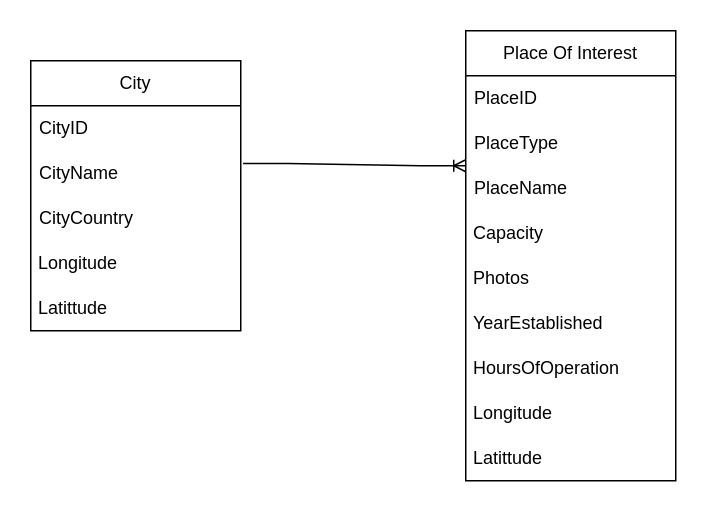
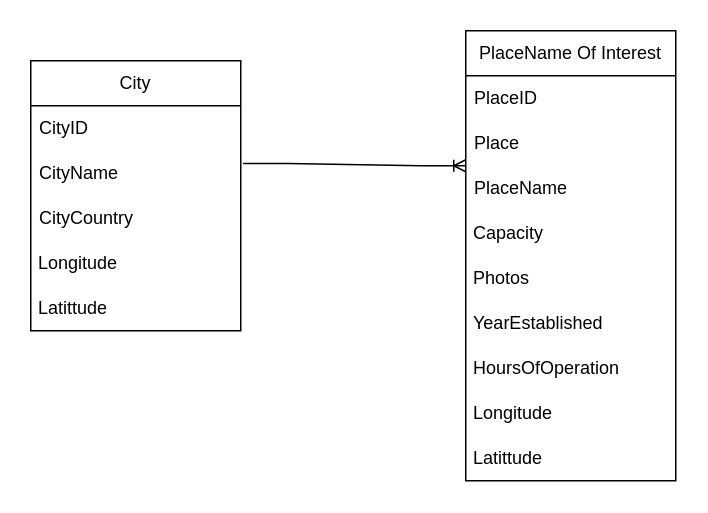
node "Place Of Interest": label "Place Of Interest" -> "PlaceName Of Interest"
node "PlaceType": label "PlaceType" -> "Place"
